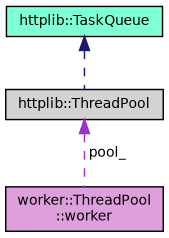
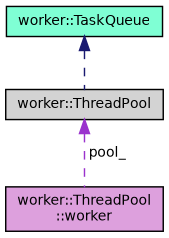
node "httplib::TaskQueue": label "httplib::TaskQueue" -> "worker::TaskQueue"
node "httplib::ThreadPool": label "httplib::ThreadPool" -> "worker::ThreadPool"
